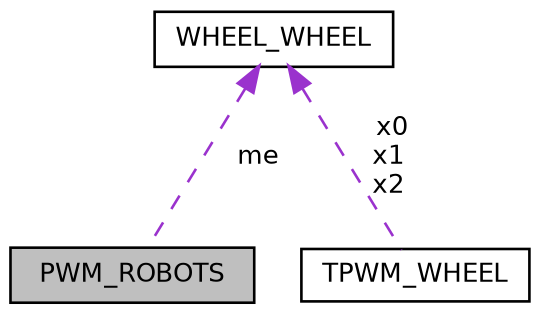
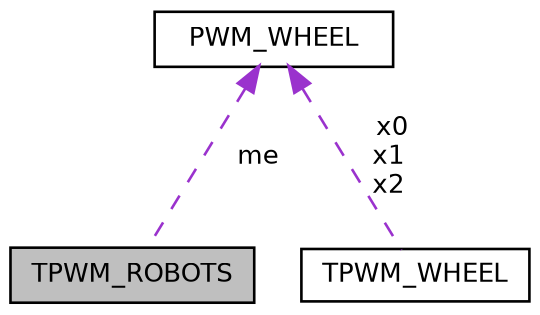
node "WHEEL_WHEEL": label "WHEEL_WHEEL" -> "PWM_WHEEL"
node "PWM_ROBOTS": label "PWM_ROBOTS" -> "TPWM_ROBOTS"
